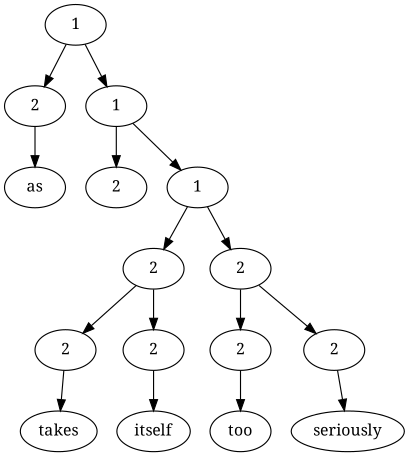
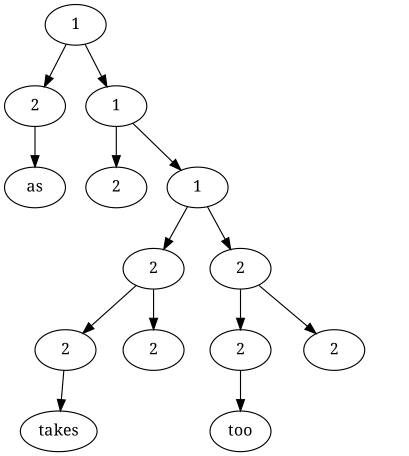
node "itself": removed
node "seriously": removed
